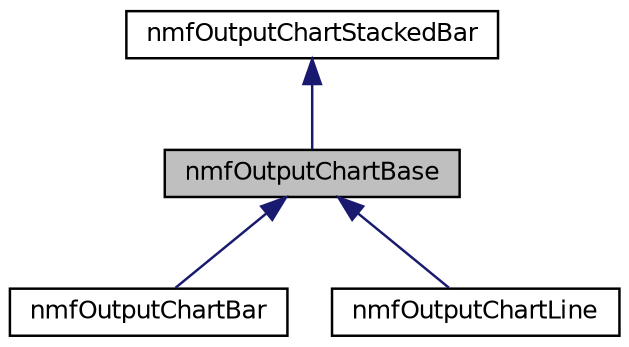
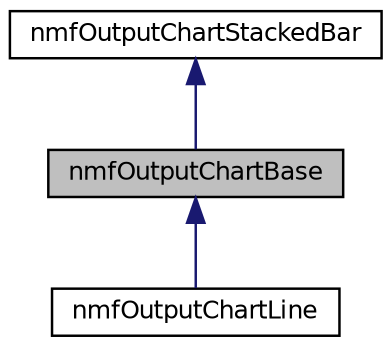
node "nmfOutputChartBar": removed
